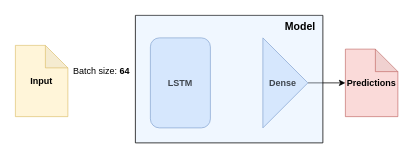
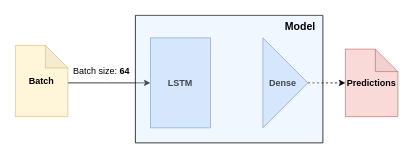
node "Input": label "Input" -> "Batch"
edge "Batch size: 64" -> "LSTM": added
node "LSTM": shape rounded rectangle -> rectangle
edge "Dense" -> "Predictions": style solid -> dashed
